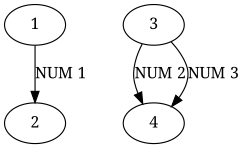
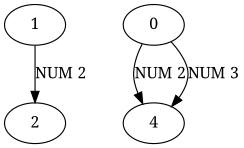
node "3": label "3" -> "0"
edge "1" -> "2": label "NUM 1" -> "NUM 2"
